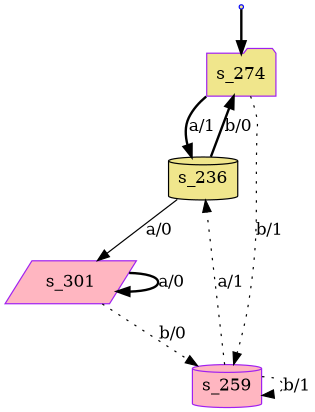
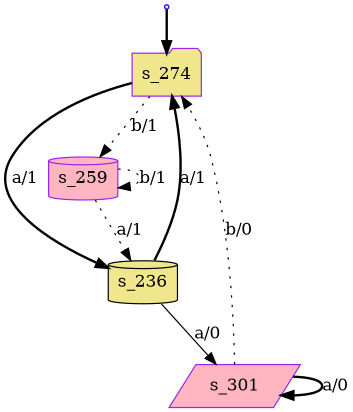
edge "s_236" -> "s_274": label "b/0" -> "a/1"
edge "s_301" -> "s_259": now "s_301" -> "s_274"
